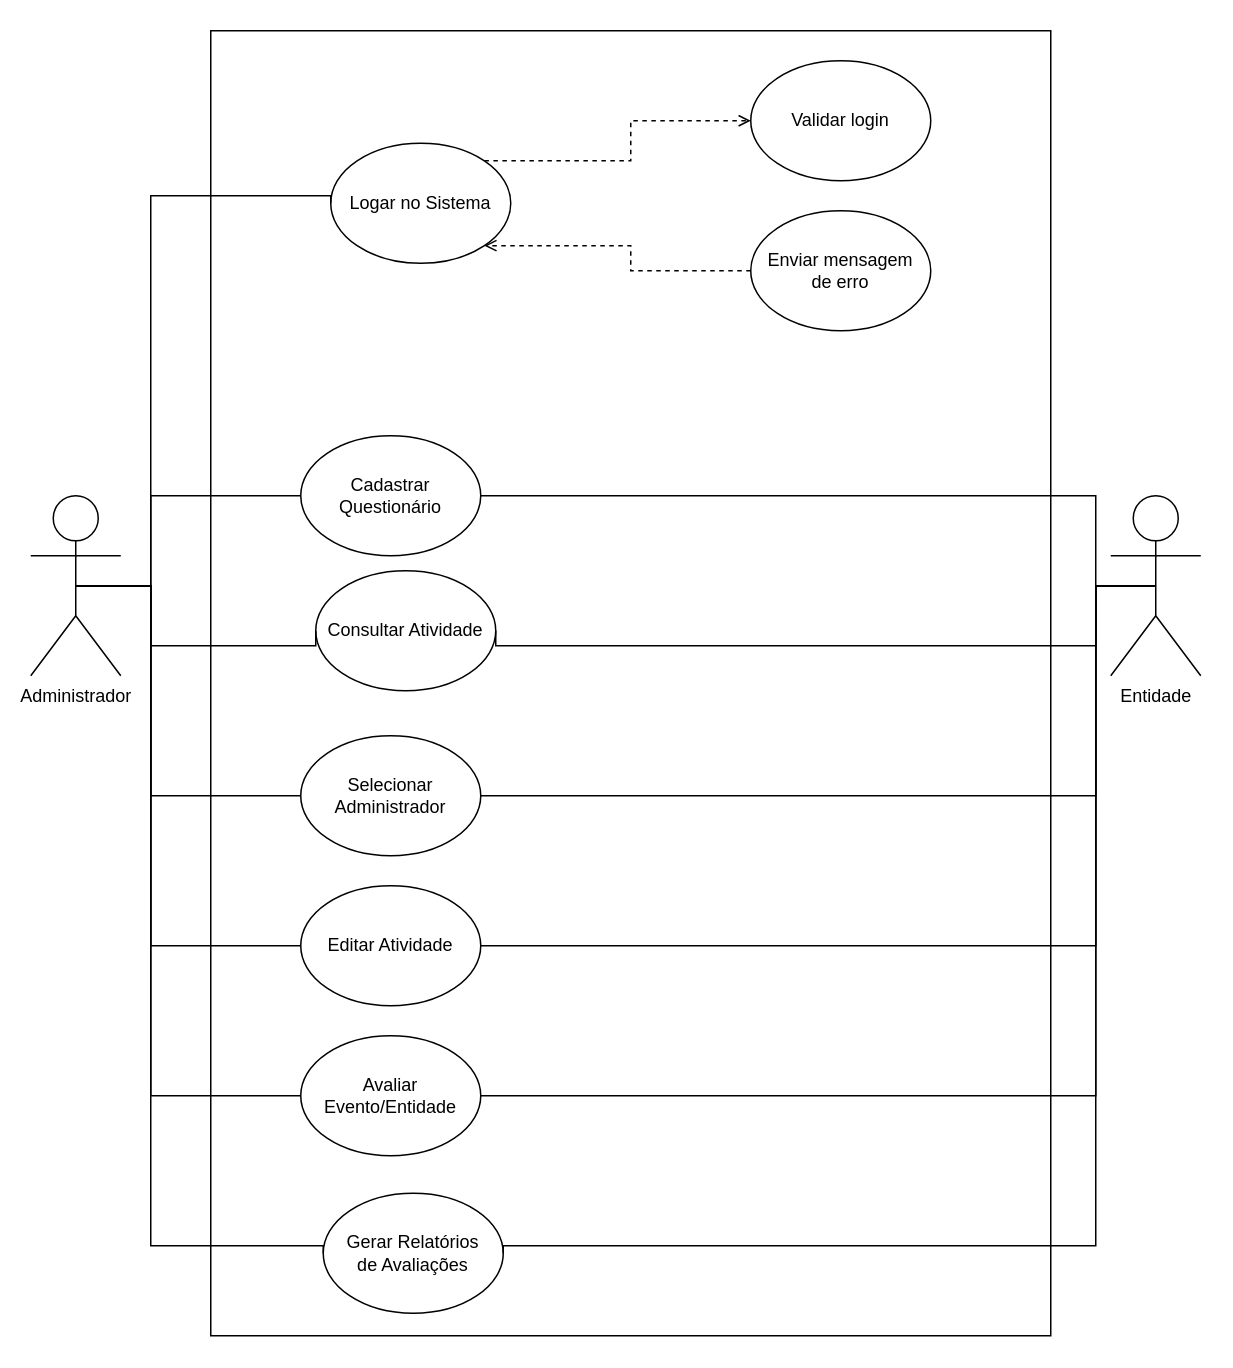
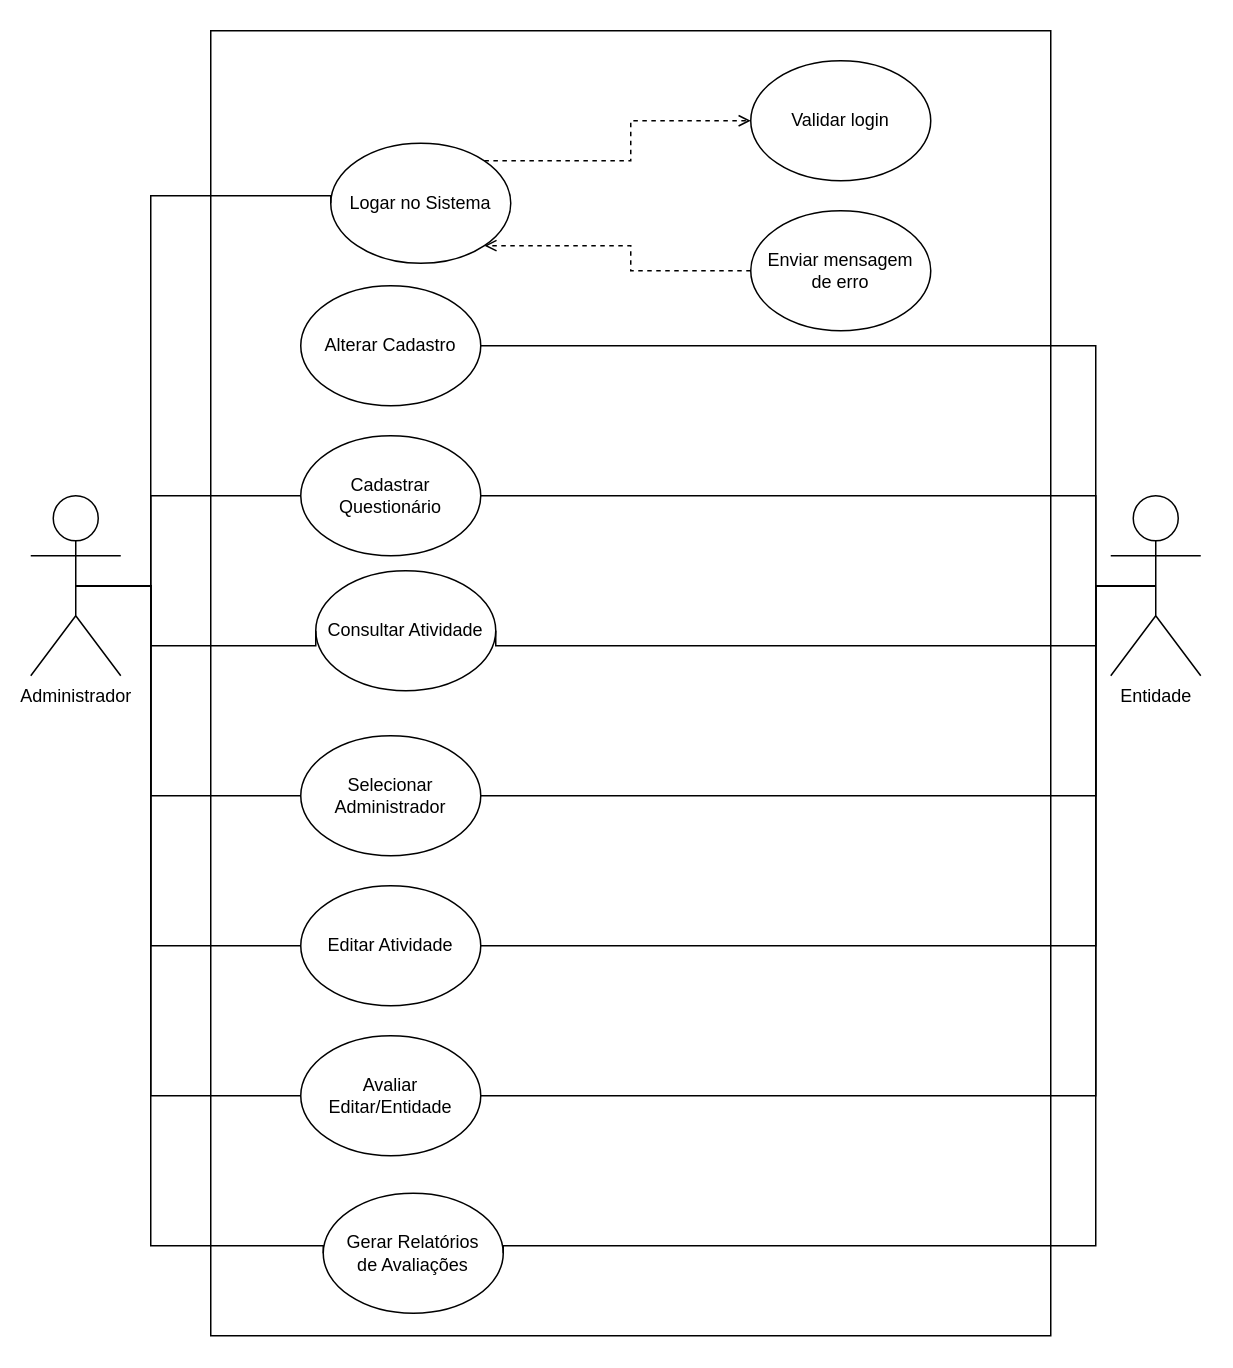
node "Alterar Cadastro": added
edge "Alterar Cadastro" -- "Entidade": added
node "Avaliar Evento/Entidade": label "Avaliar Evento/Entidade" -> "Avaliar Editar/Entidade"
